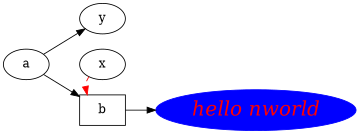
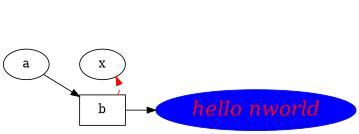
node "y": removed
edge "x" -> "b": reversed
